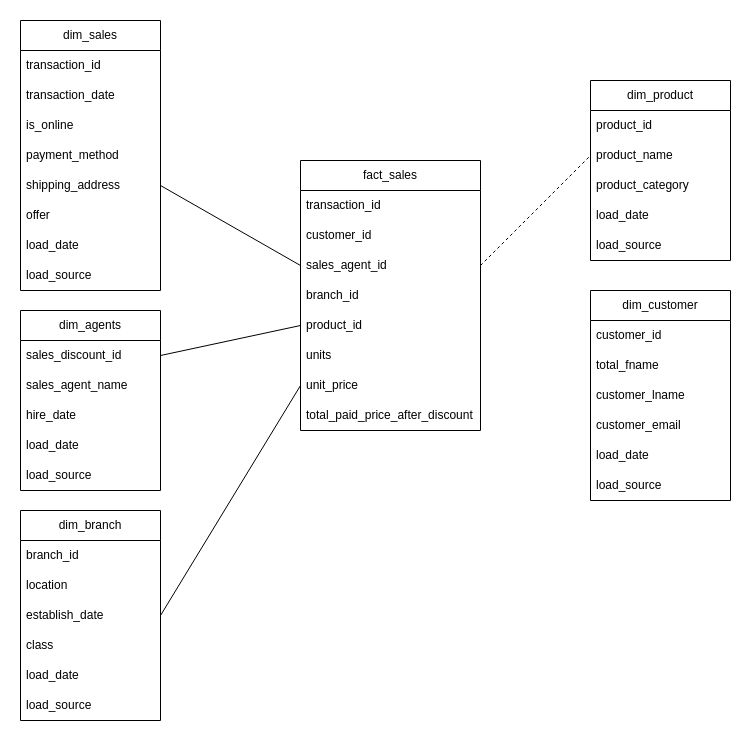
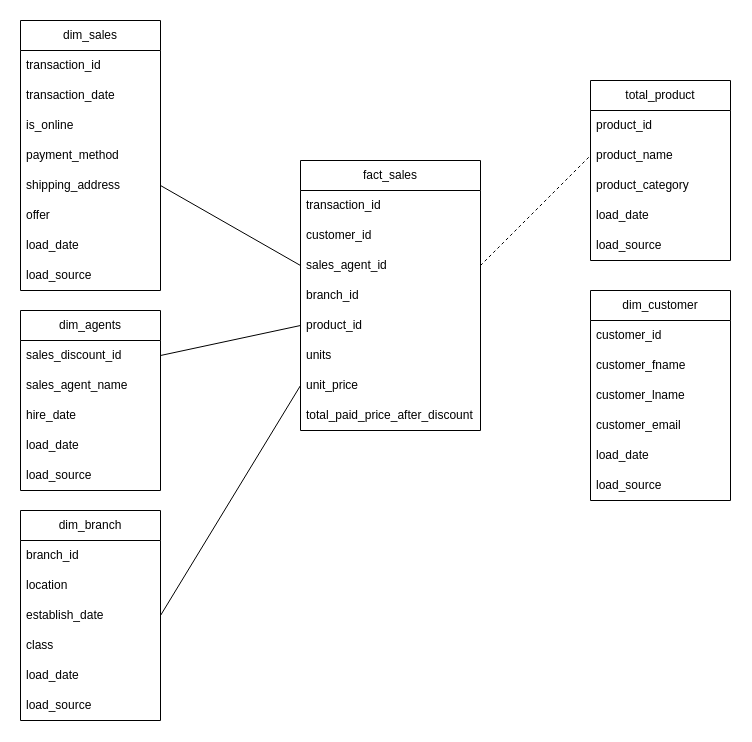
node "dim_product": label "dim_product" -> "total_product"
node "total_fname": label "total_fname" -> "customer_fname"
